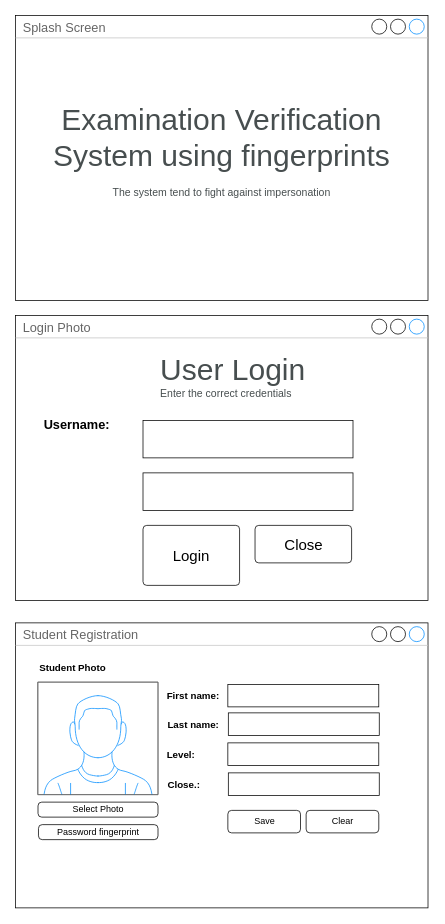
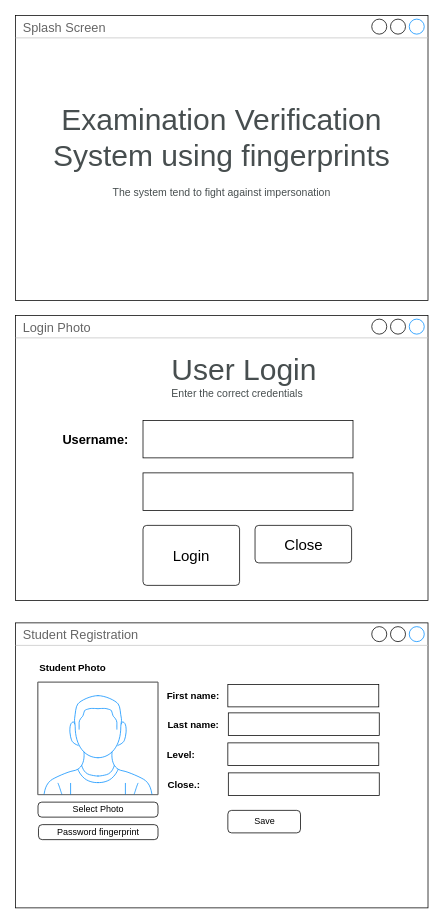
node "User Login Enter the correct credentials": moved (233, 364) -> (244, 364)
node "Username:": moved (83, 426) -> (102, 441)
node "Clear": removed
